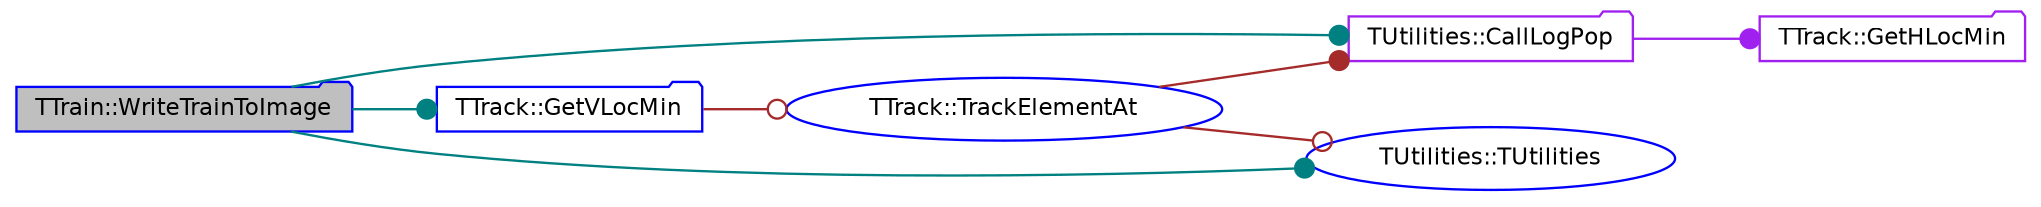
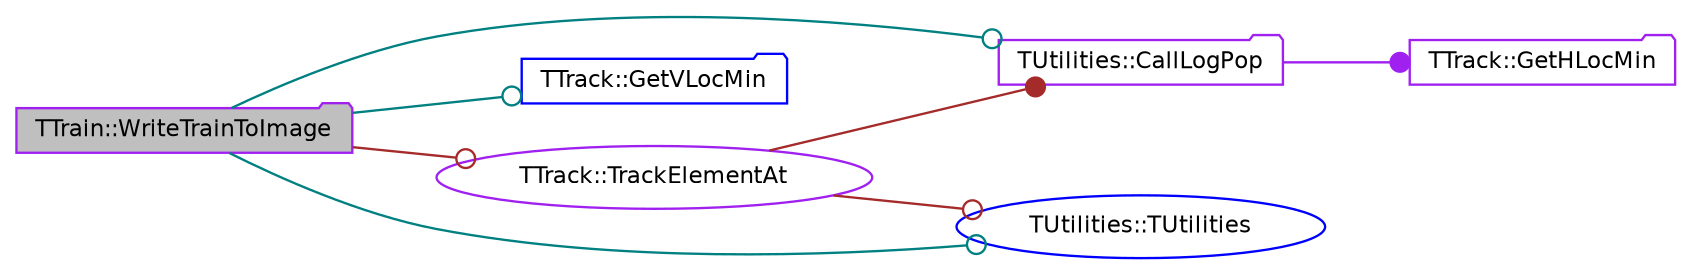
edge "TTrain::WriteTrainToImage" -> "TUtilities::CallLogPop": arrowhead dot -> odot
node "TTrain::WriteTrainToImage": color blue -> purple
edge "TTrain::WriteTrainToImage" -> "TTrack::GetVLocMin": arrowhead dot -> odot
edge "TTrack::GetVLocMin" -> "TTrack::TrackElementAt": now "TTrain::WriteTrainToImage" -> "TTrack::TrackElementAt"
node "TTrack::TrackElementAt": color blue -> purple
edge "TTrain::WriteTrainToImage" -> "TUtilities::TUtilities": arrowhead dot -> odot
